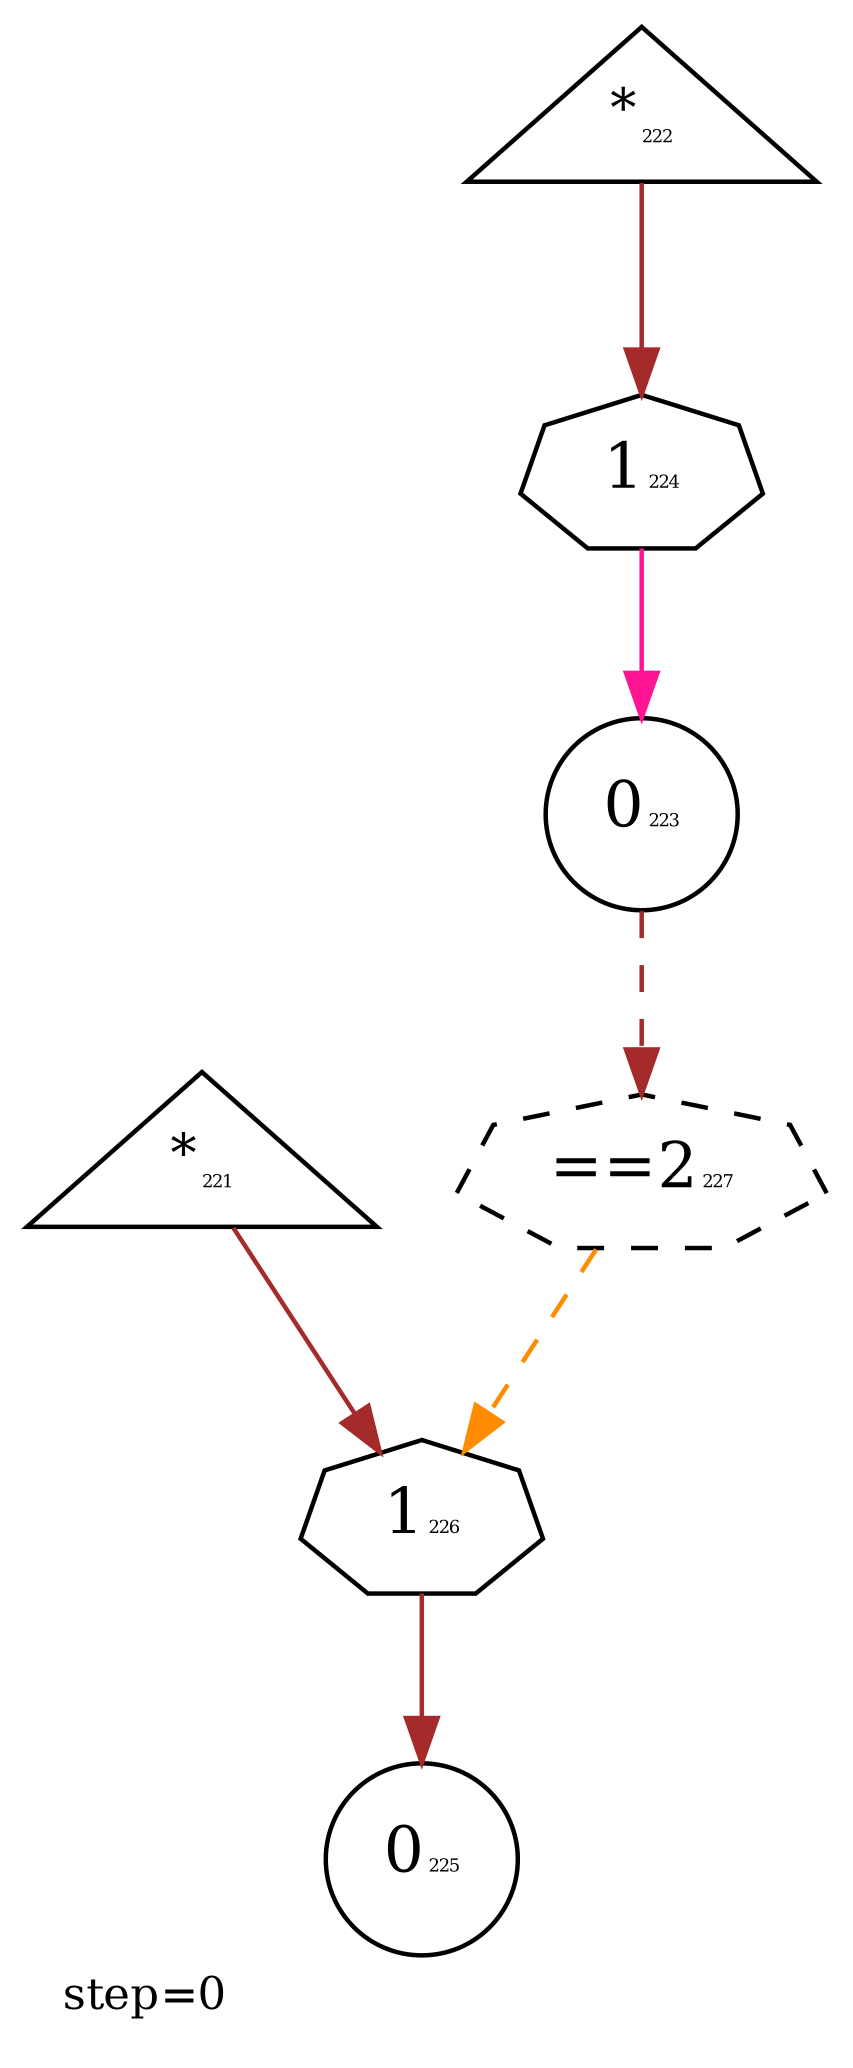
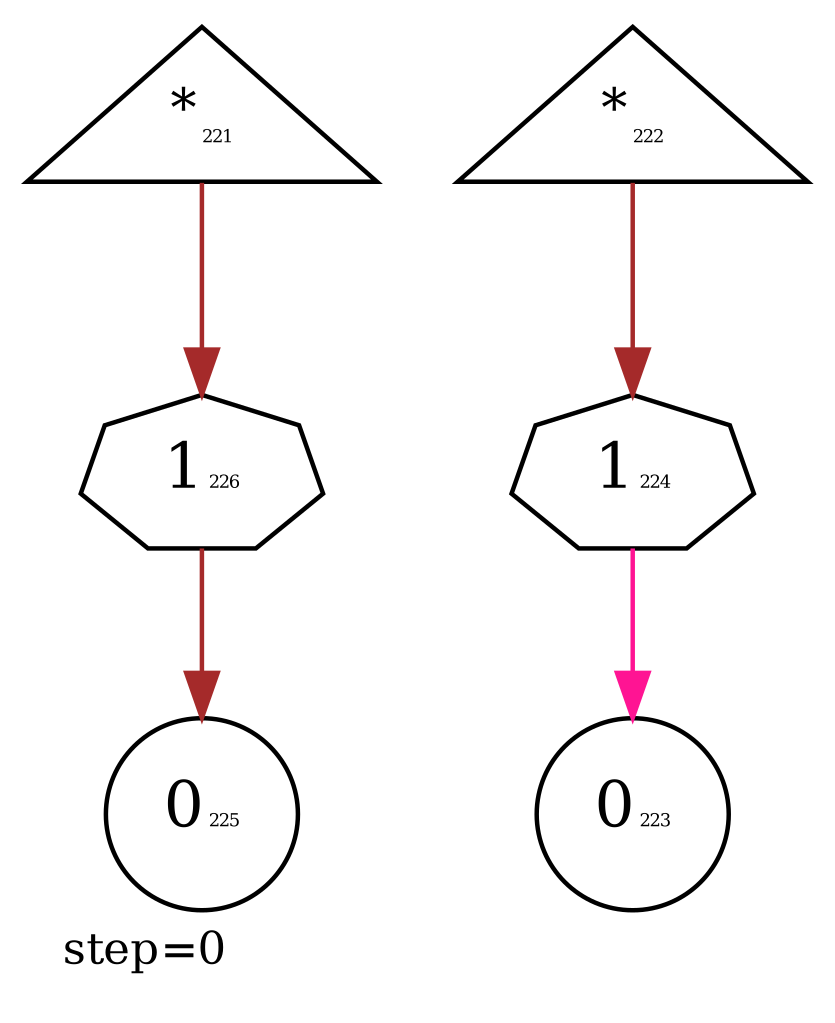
node "==2": removed
